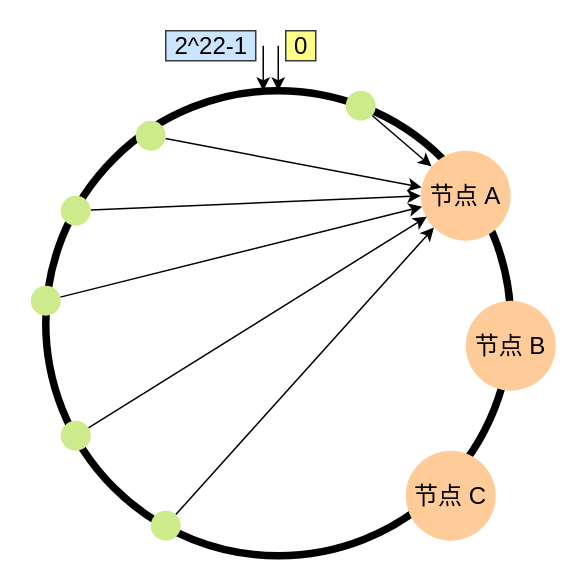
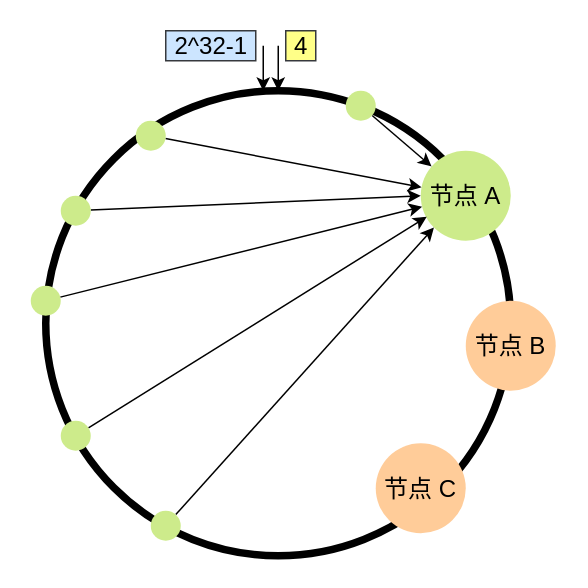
node "2^22-1": label "2^22-1" -> "2^32-1"
node "0": label "0" -> "4"
node "节点 A": fillcolor #ffcc99 -> #cdeb8b
node "节点 C": moved (451, 496) -> (421, 488)
